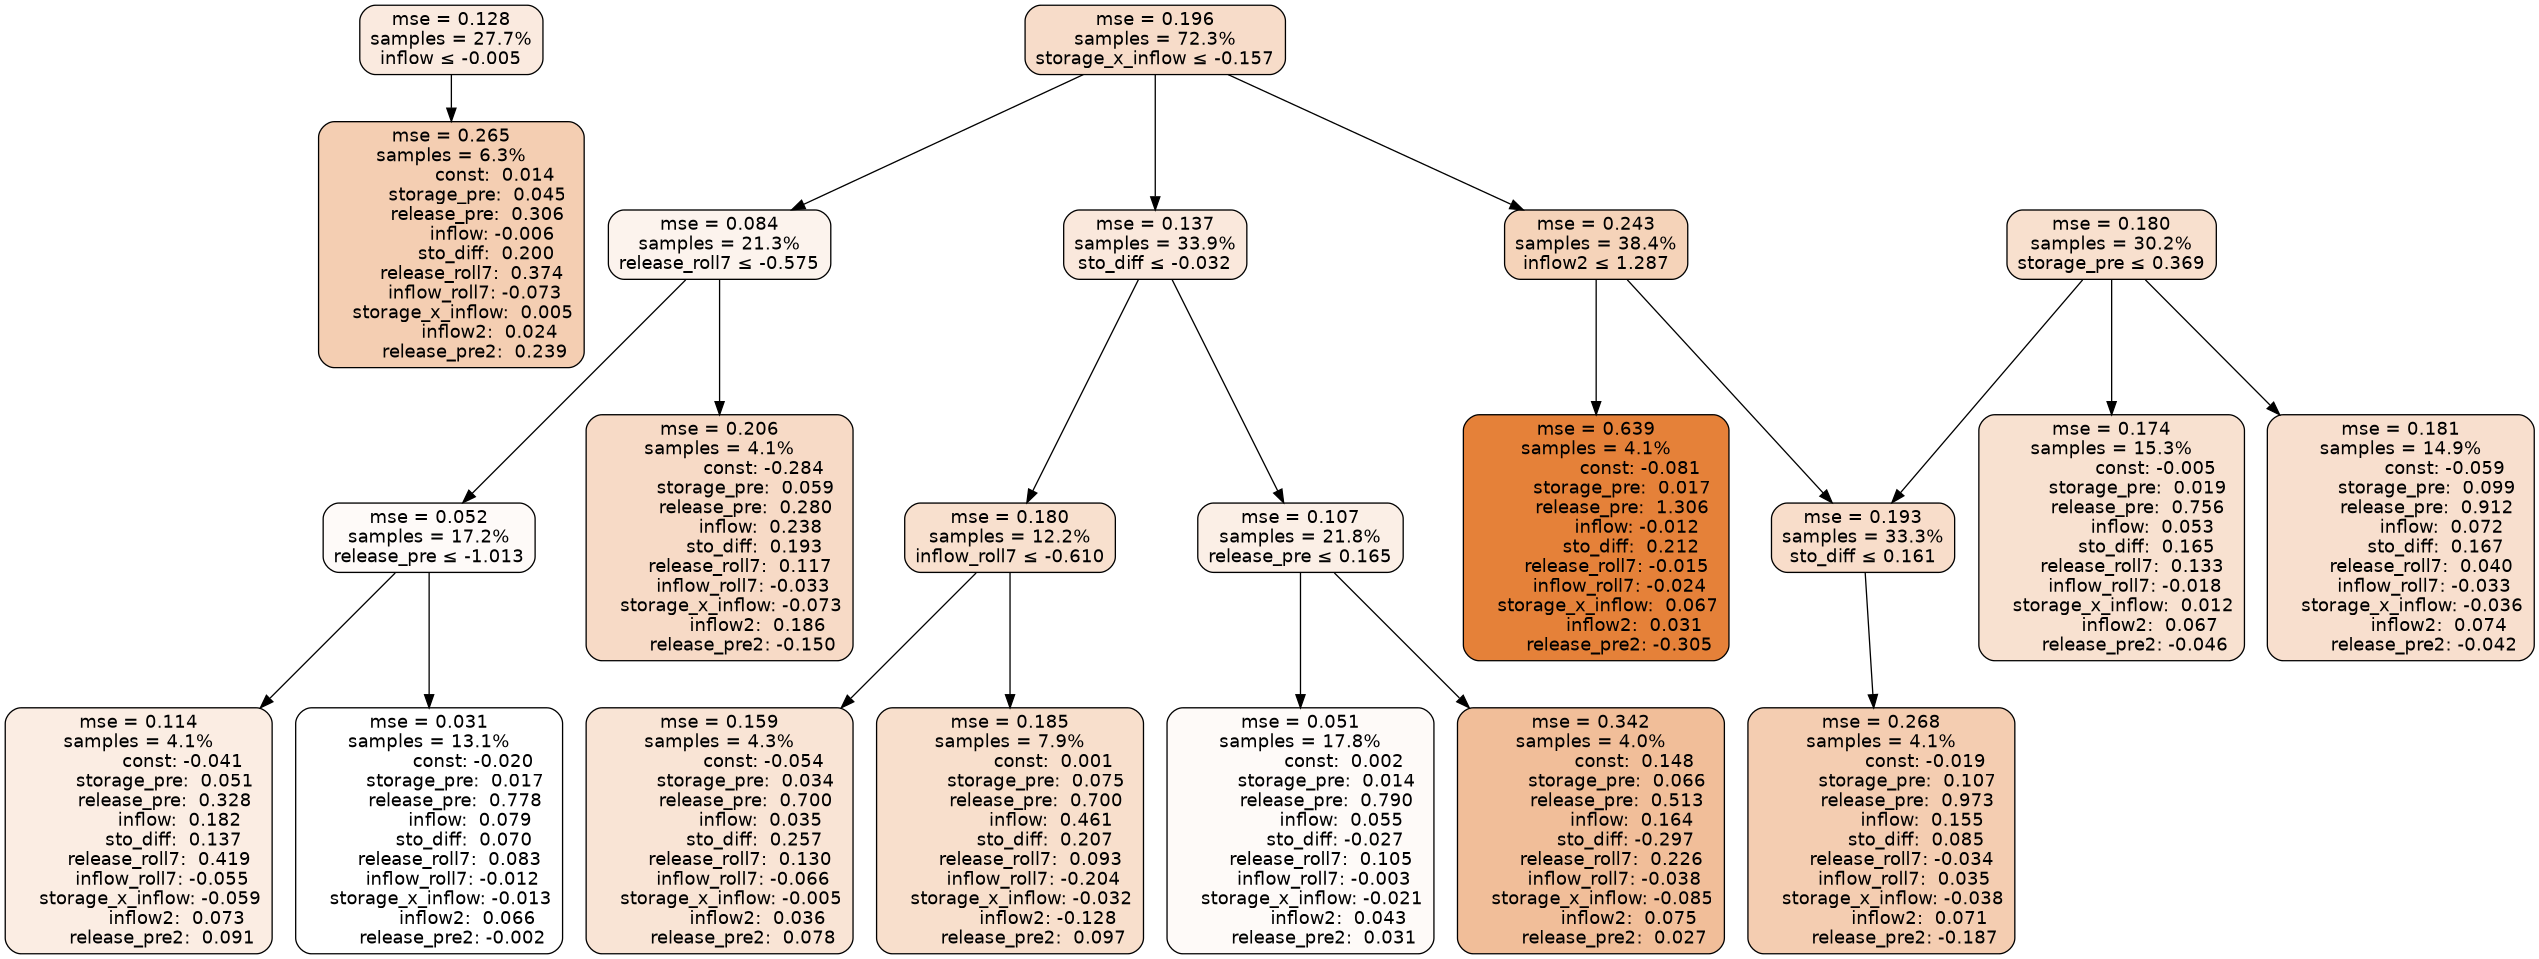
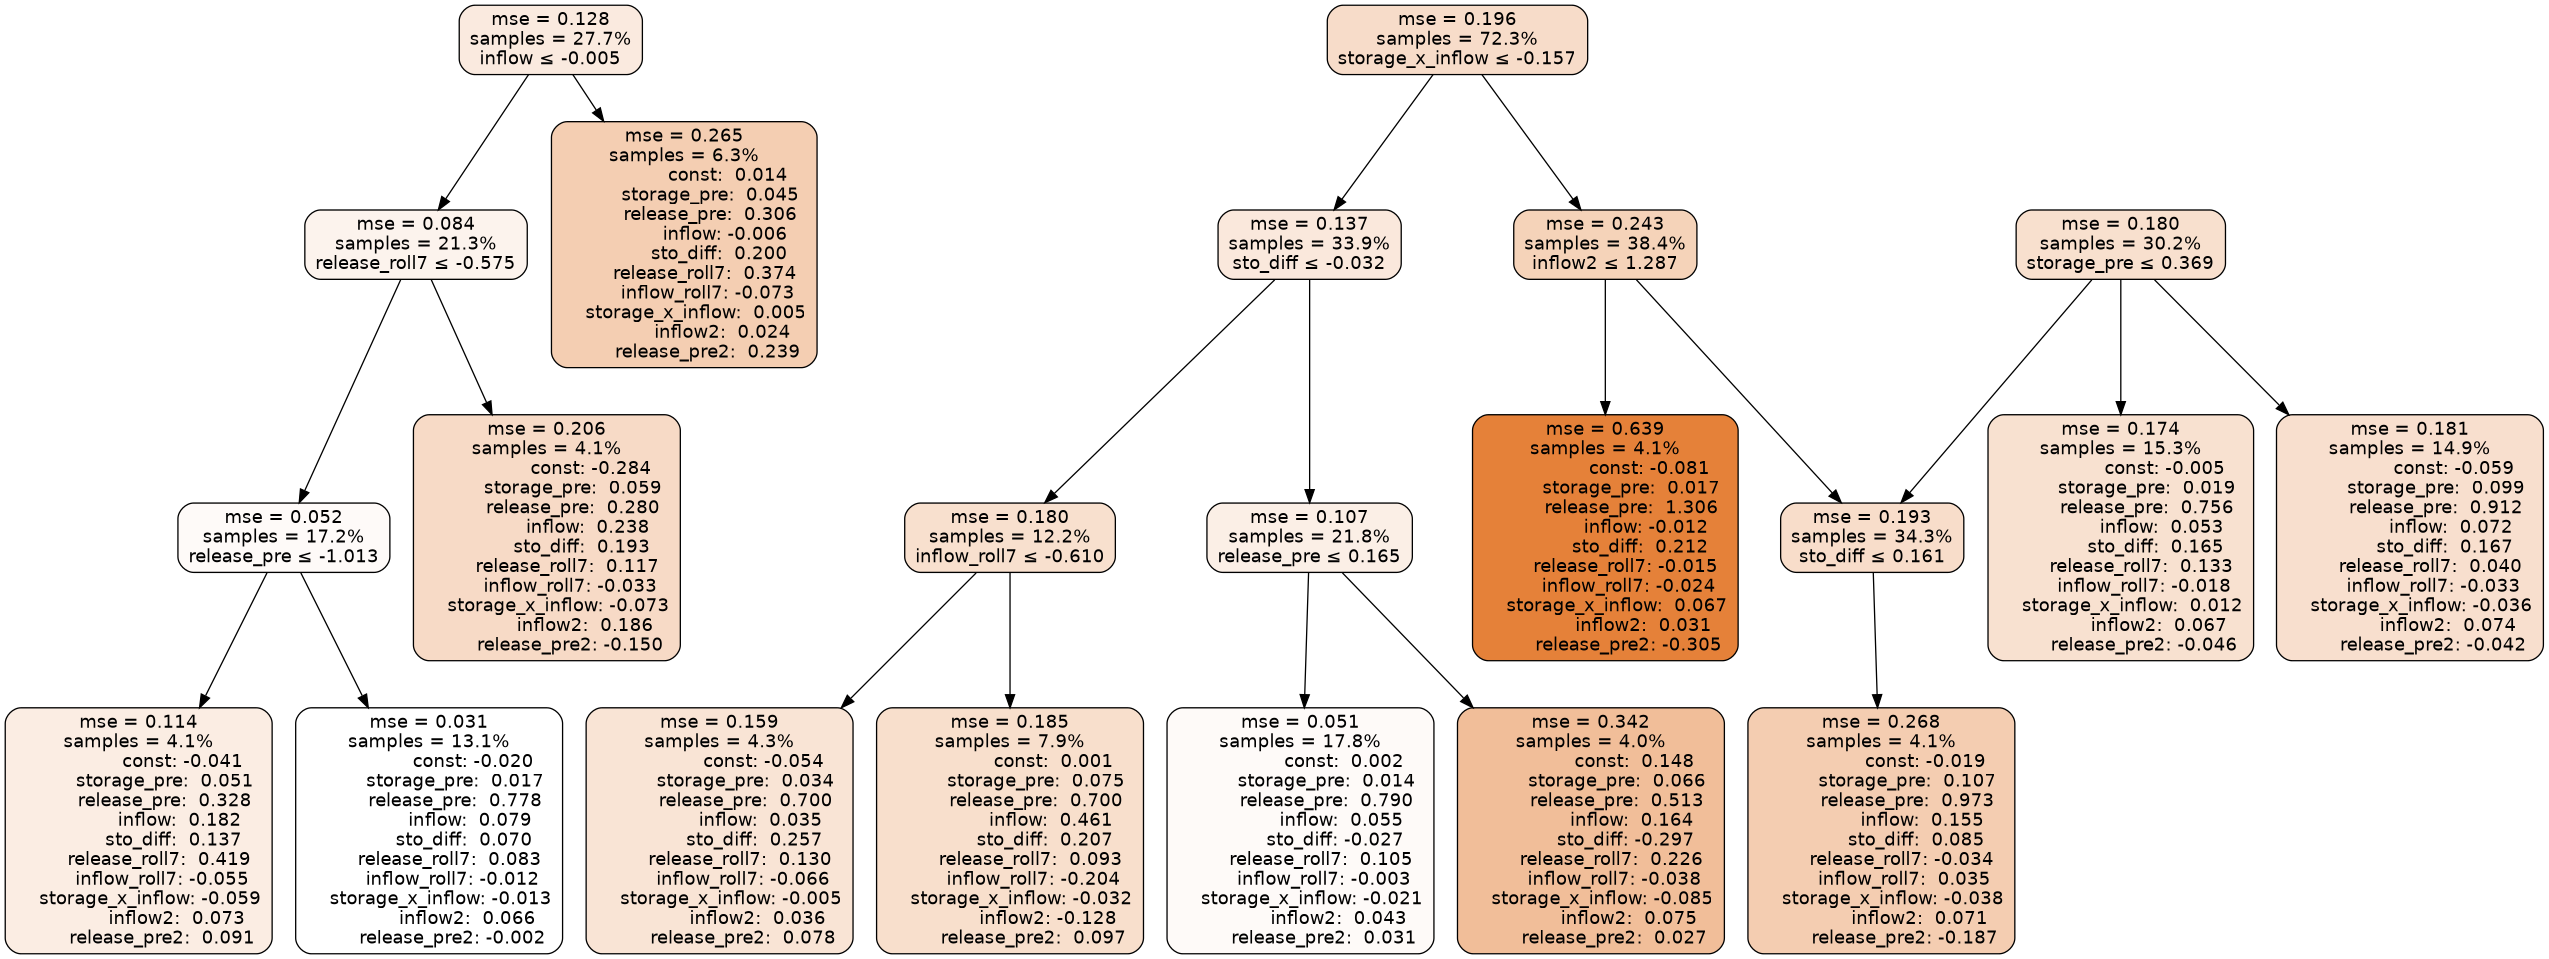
edge "mse = 0.196 samples = 72.3% storage_x_inflow ≤ -0.157" -> "mse = 0.084 samples = 21.3% release_roll7 ≤ -0.575": now "mse = 0.128 samples = 27.7% inflow ≤ -0.005" -> "mse = 0.084 samples = 21.3% release_roll7 ≤ -0.575"
node "mse = 0.193 samples = 33.3% sto_diff ≤ 0.161": label "mse = 0.193 samples = 33.3% sto_diff ≤ 0.161" -> "mse = 0.193 samples = 34.3% sto_diff ≤ 0.161"
